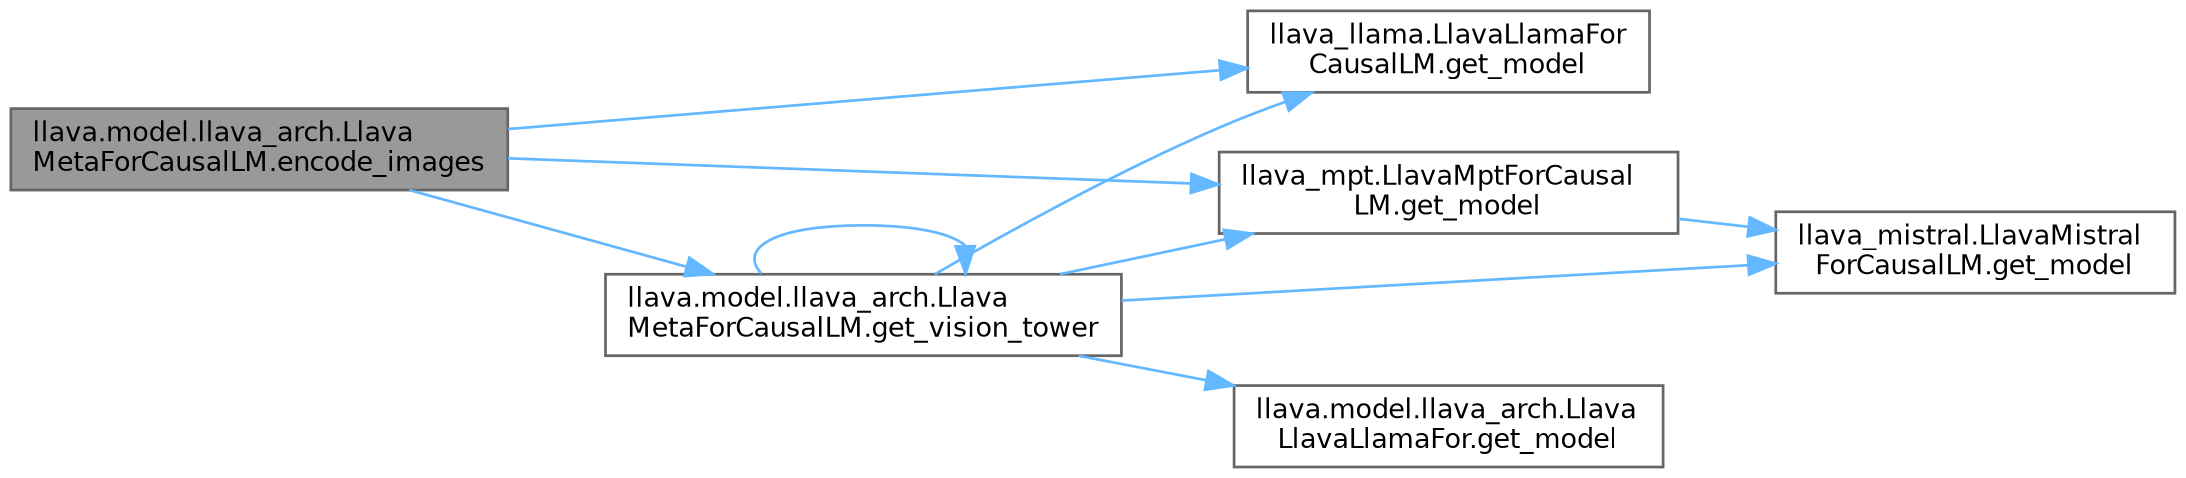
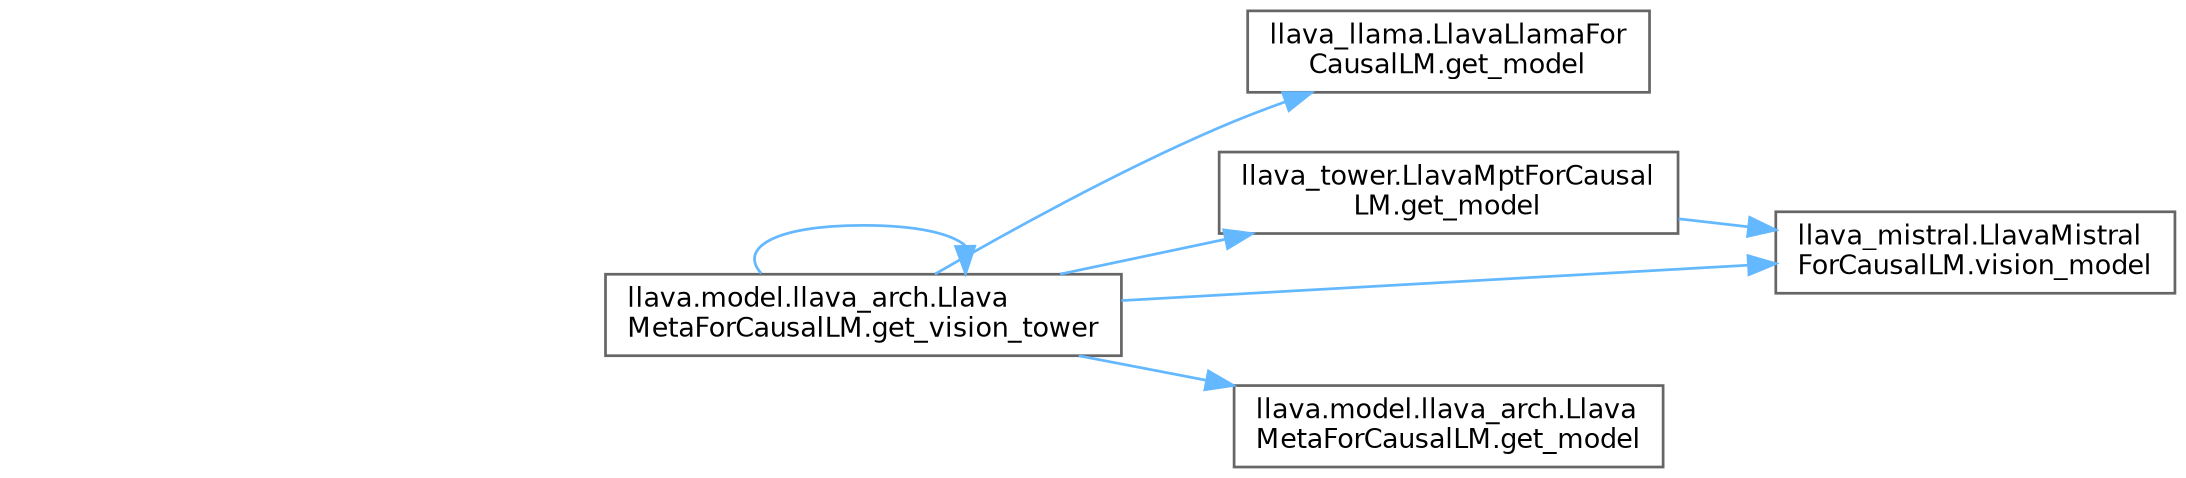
node "llava.model.llava_arch.Llava MetaForCausalLM.encode_images": removed
node "llava_mpt.LlavaMptForCausal LM.get_model": label "llava_mpt.LlavaMptForCausal LM.get_model" -> "llava_tower.LlavaMptForCausal LM.get_model"
node "llava_mistral.LlavaMistral ForCausalLM.get_model": label "llava_mistral.LlavaMistral ForCausalLM.get_model" -> "llava_mistral.LlavaMistral ForCausalLM.vision_model"
node "llava.model.llava_arch.Llava LlavaLlamaFor.get_model": label "llava.model.llava_arch.Llava LlavaLlamaFor.get_model" -> "llava.model.llava_arch.Llava MetaForCausalLM.get_model"
